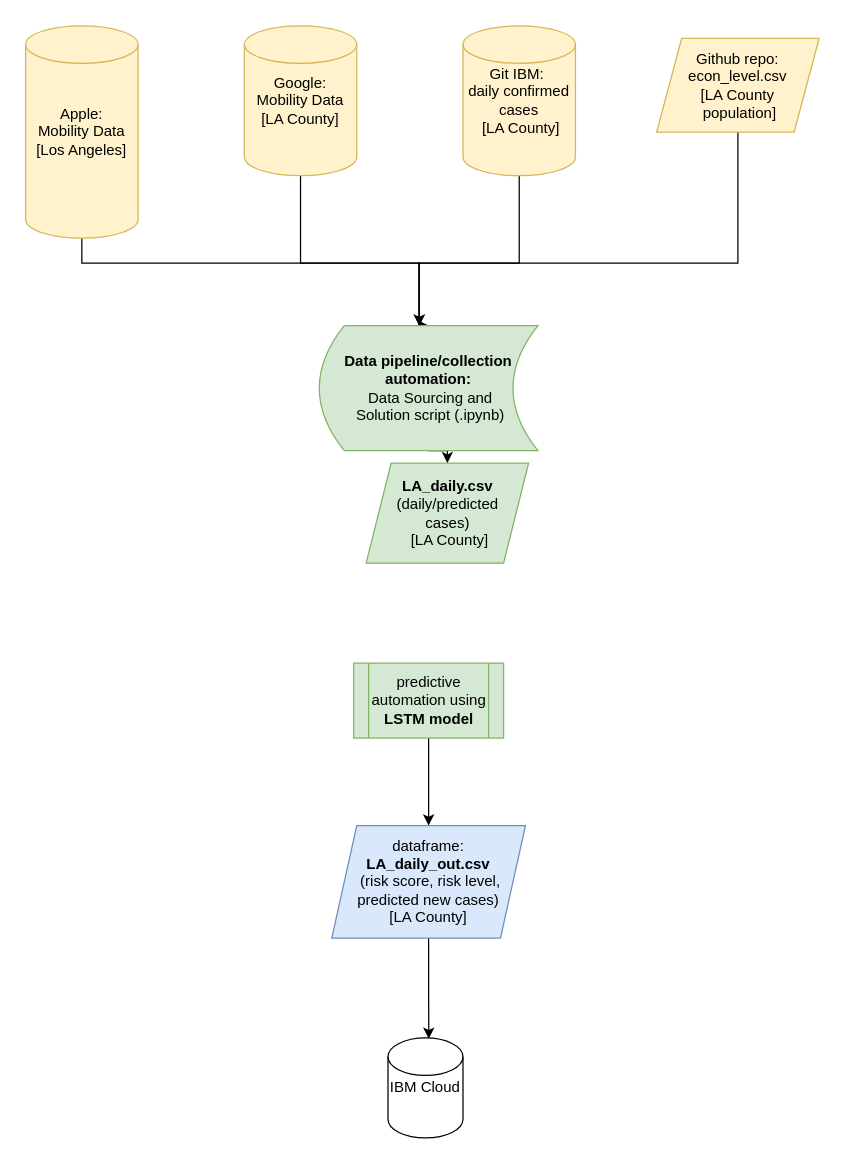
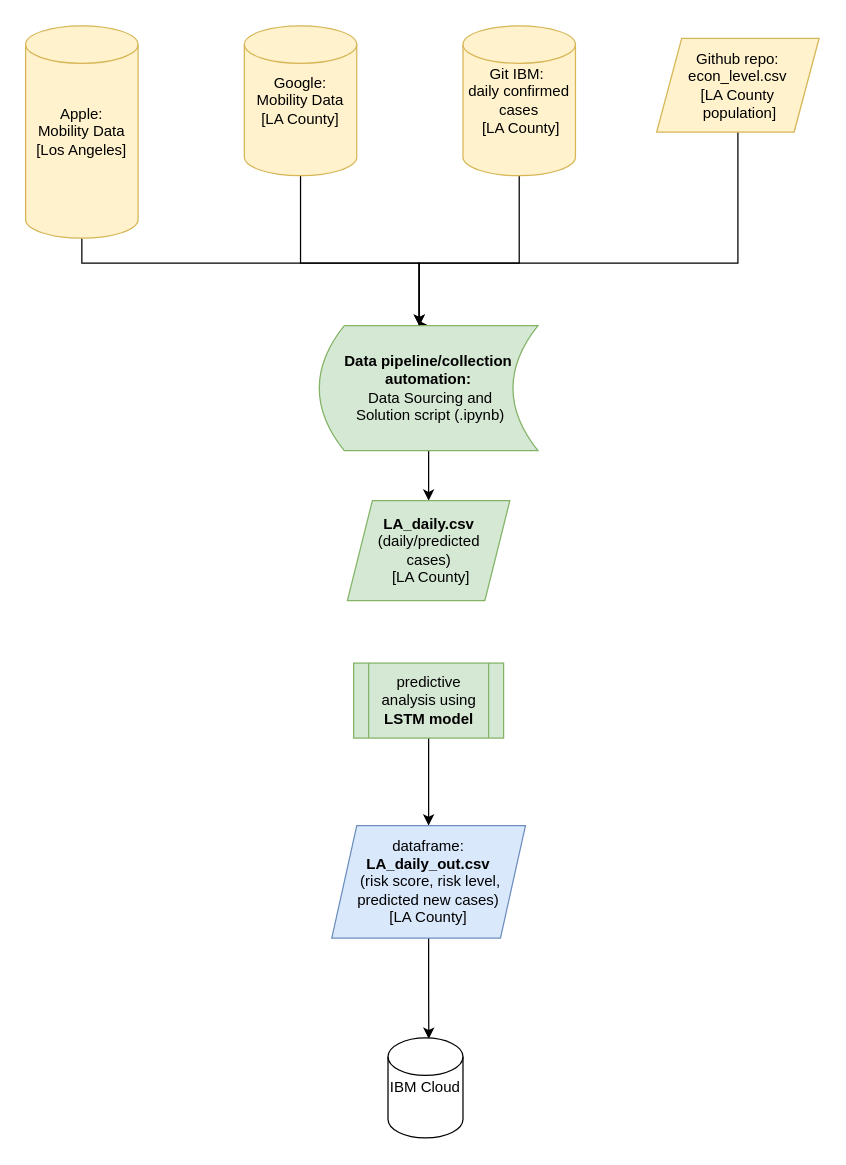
node "LA_daily.csv (daily/predicted cases) [LA County]": moved (448, 513) -> (429, 551)
node "predictive automation using LSTM model": label "predictive automation using LSTM model" -> "predictive analysis using LSTM model"
